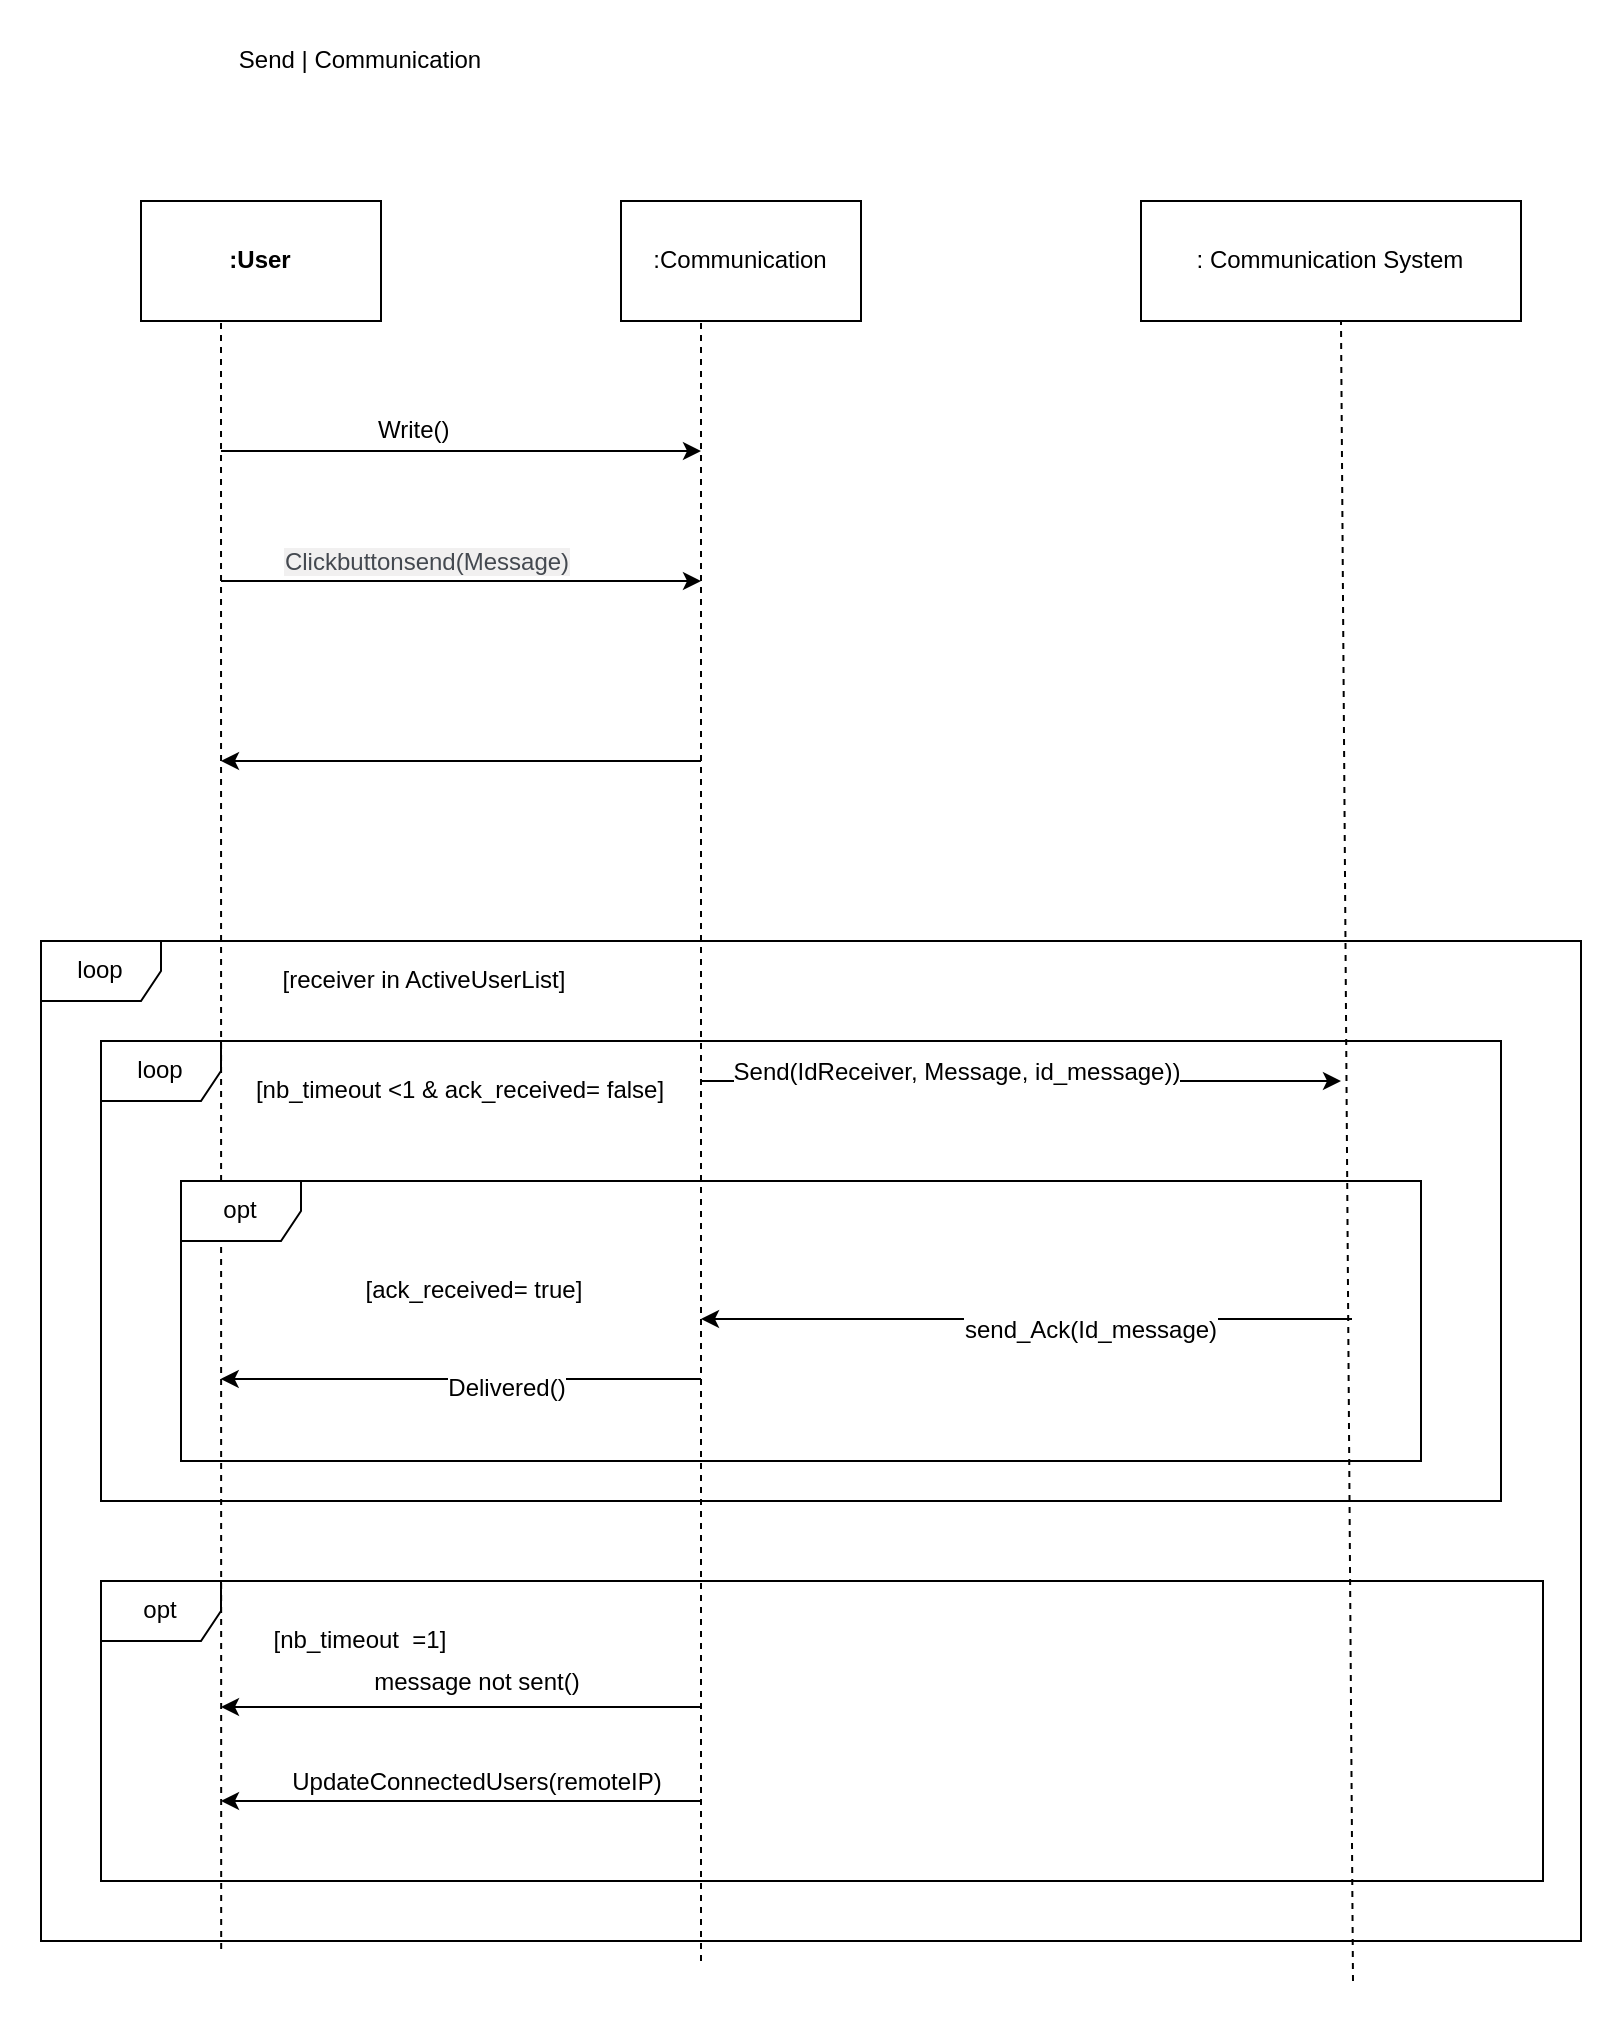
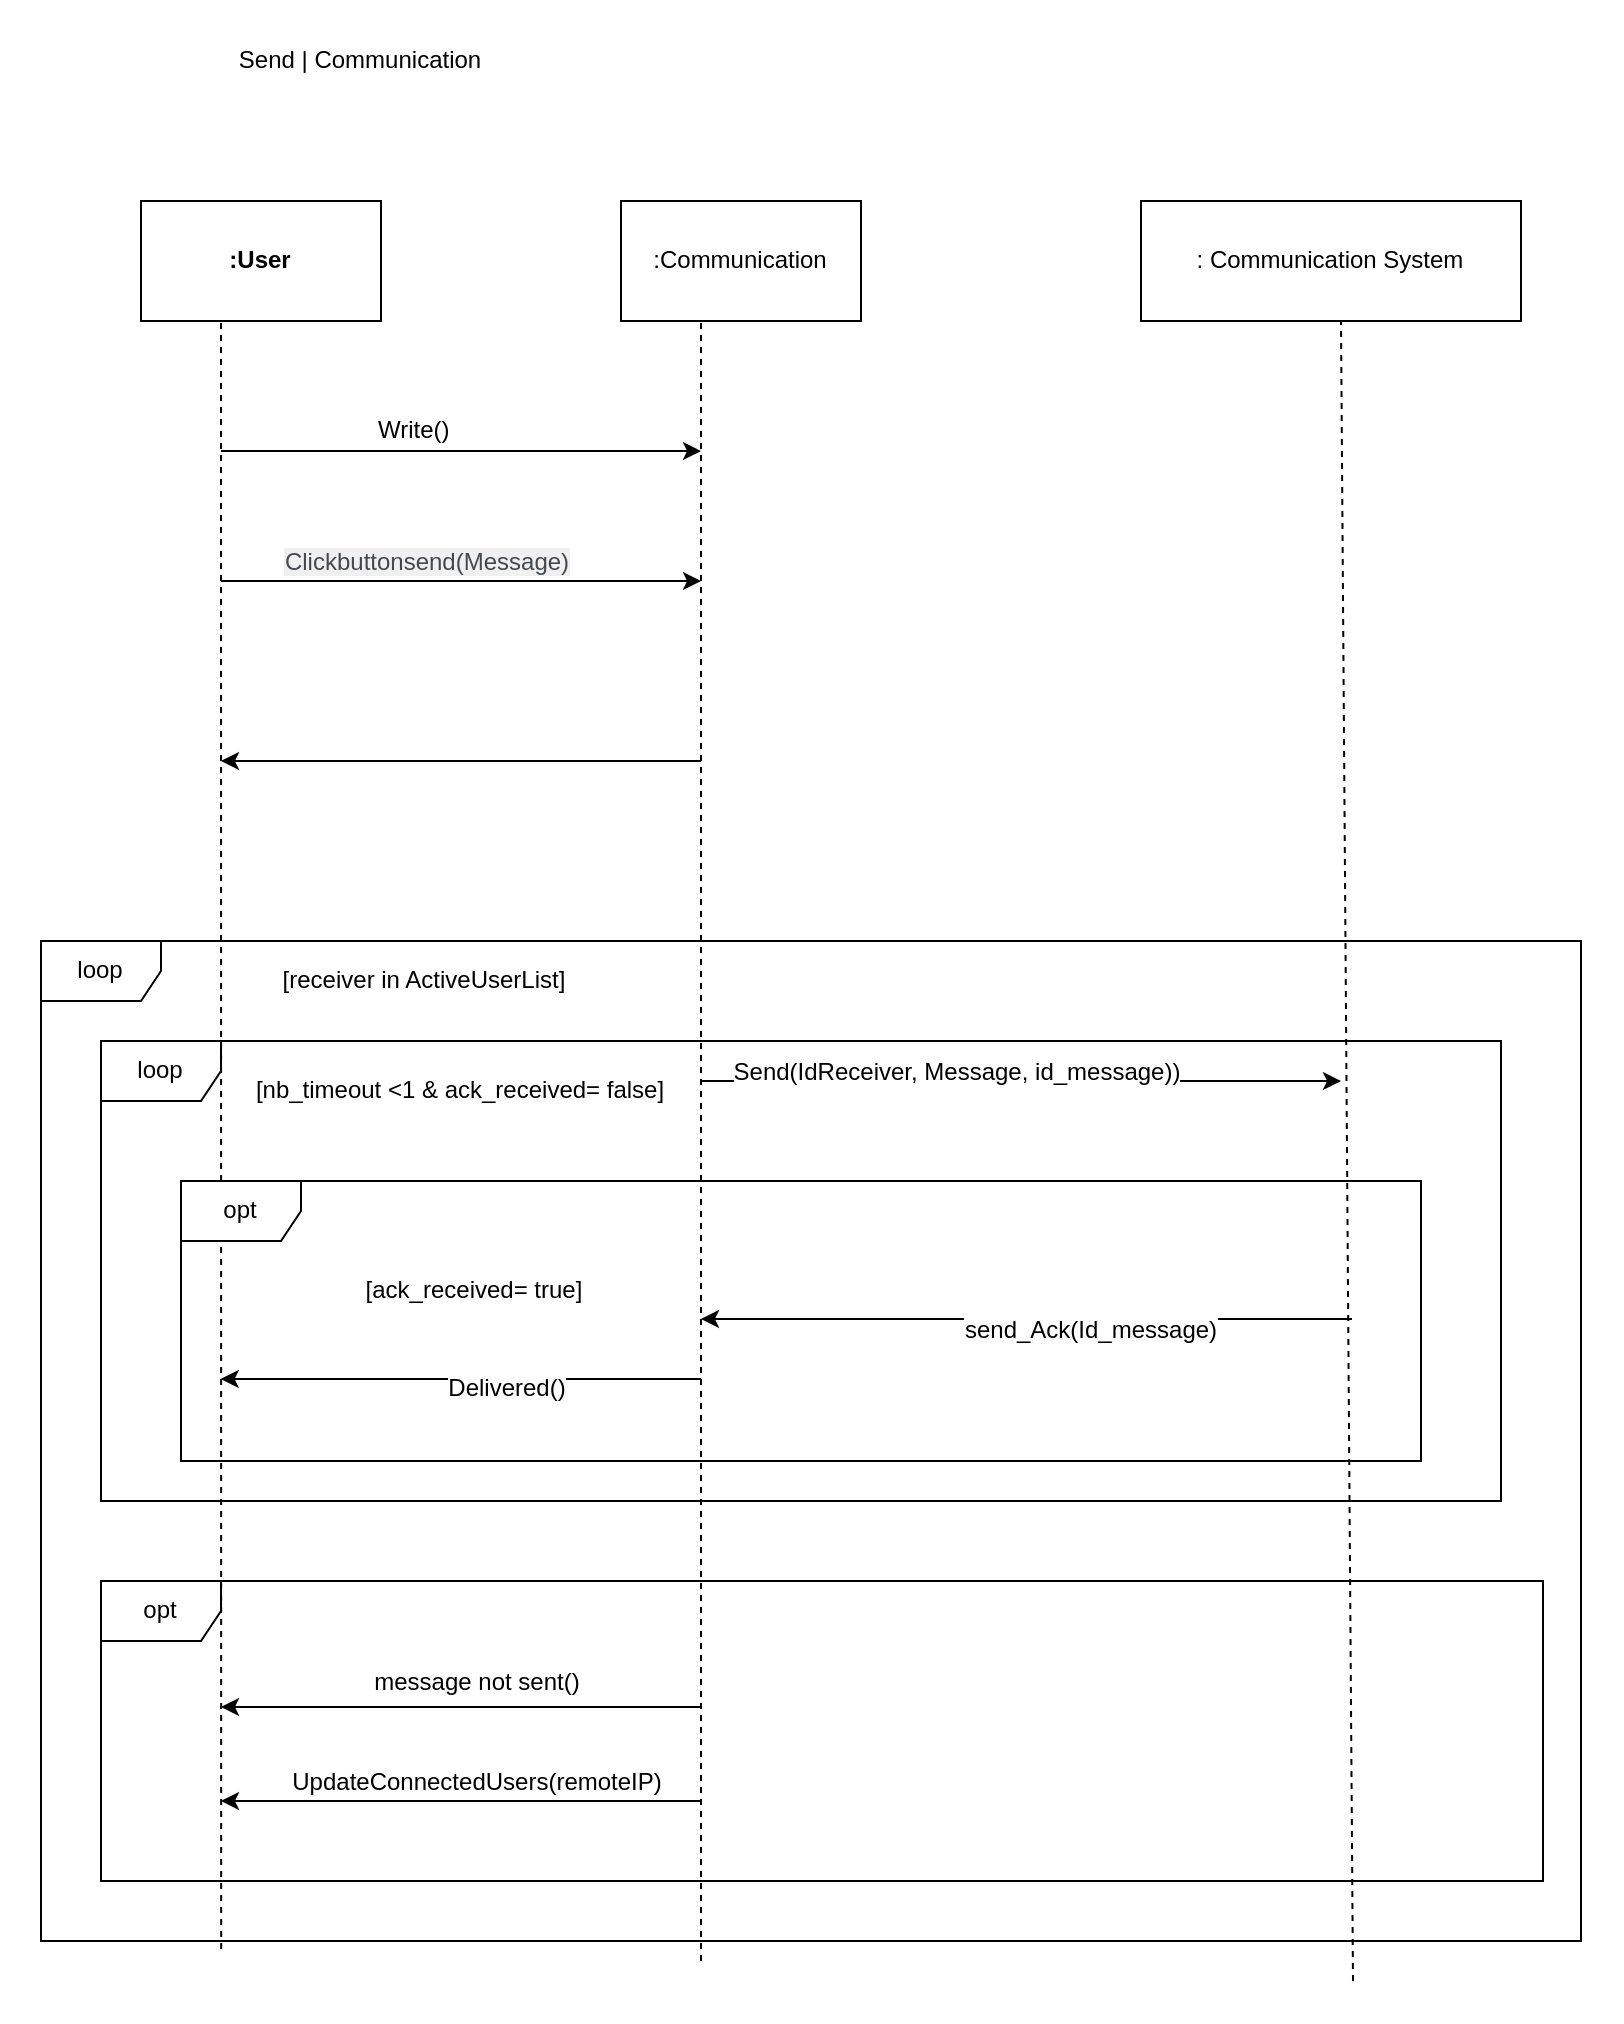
node "[nb_timeout =1]": removed
